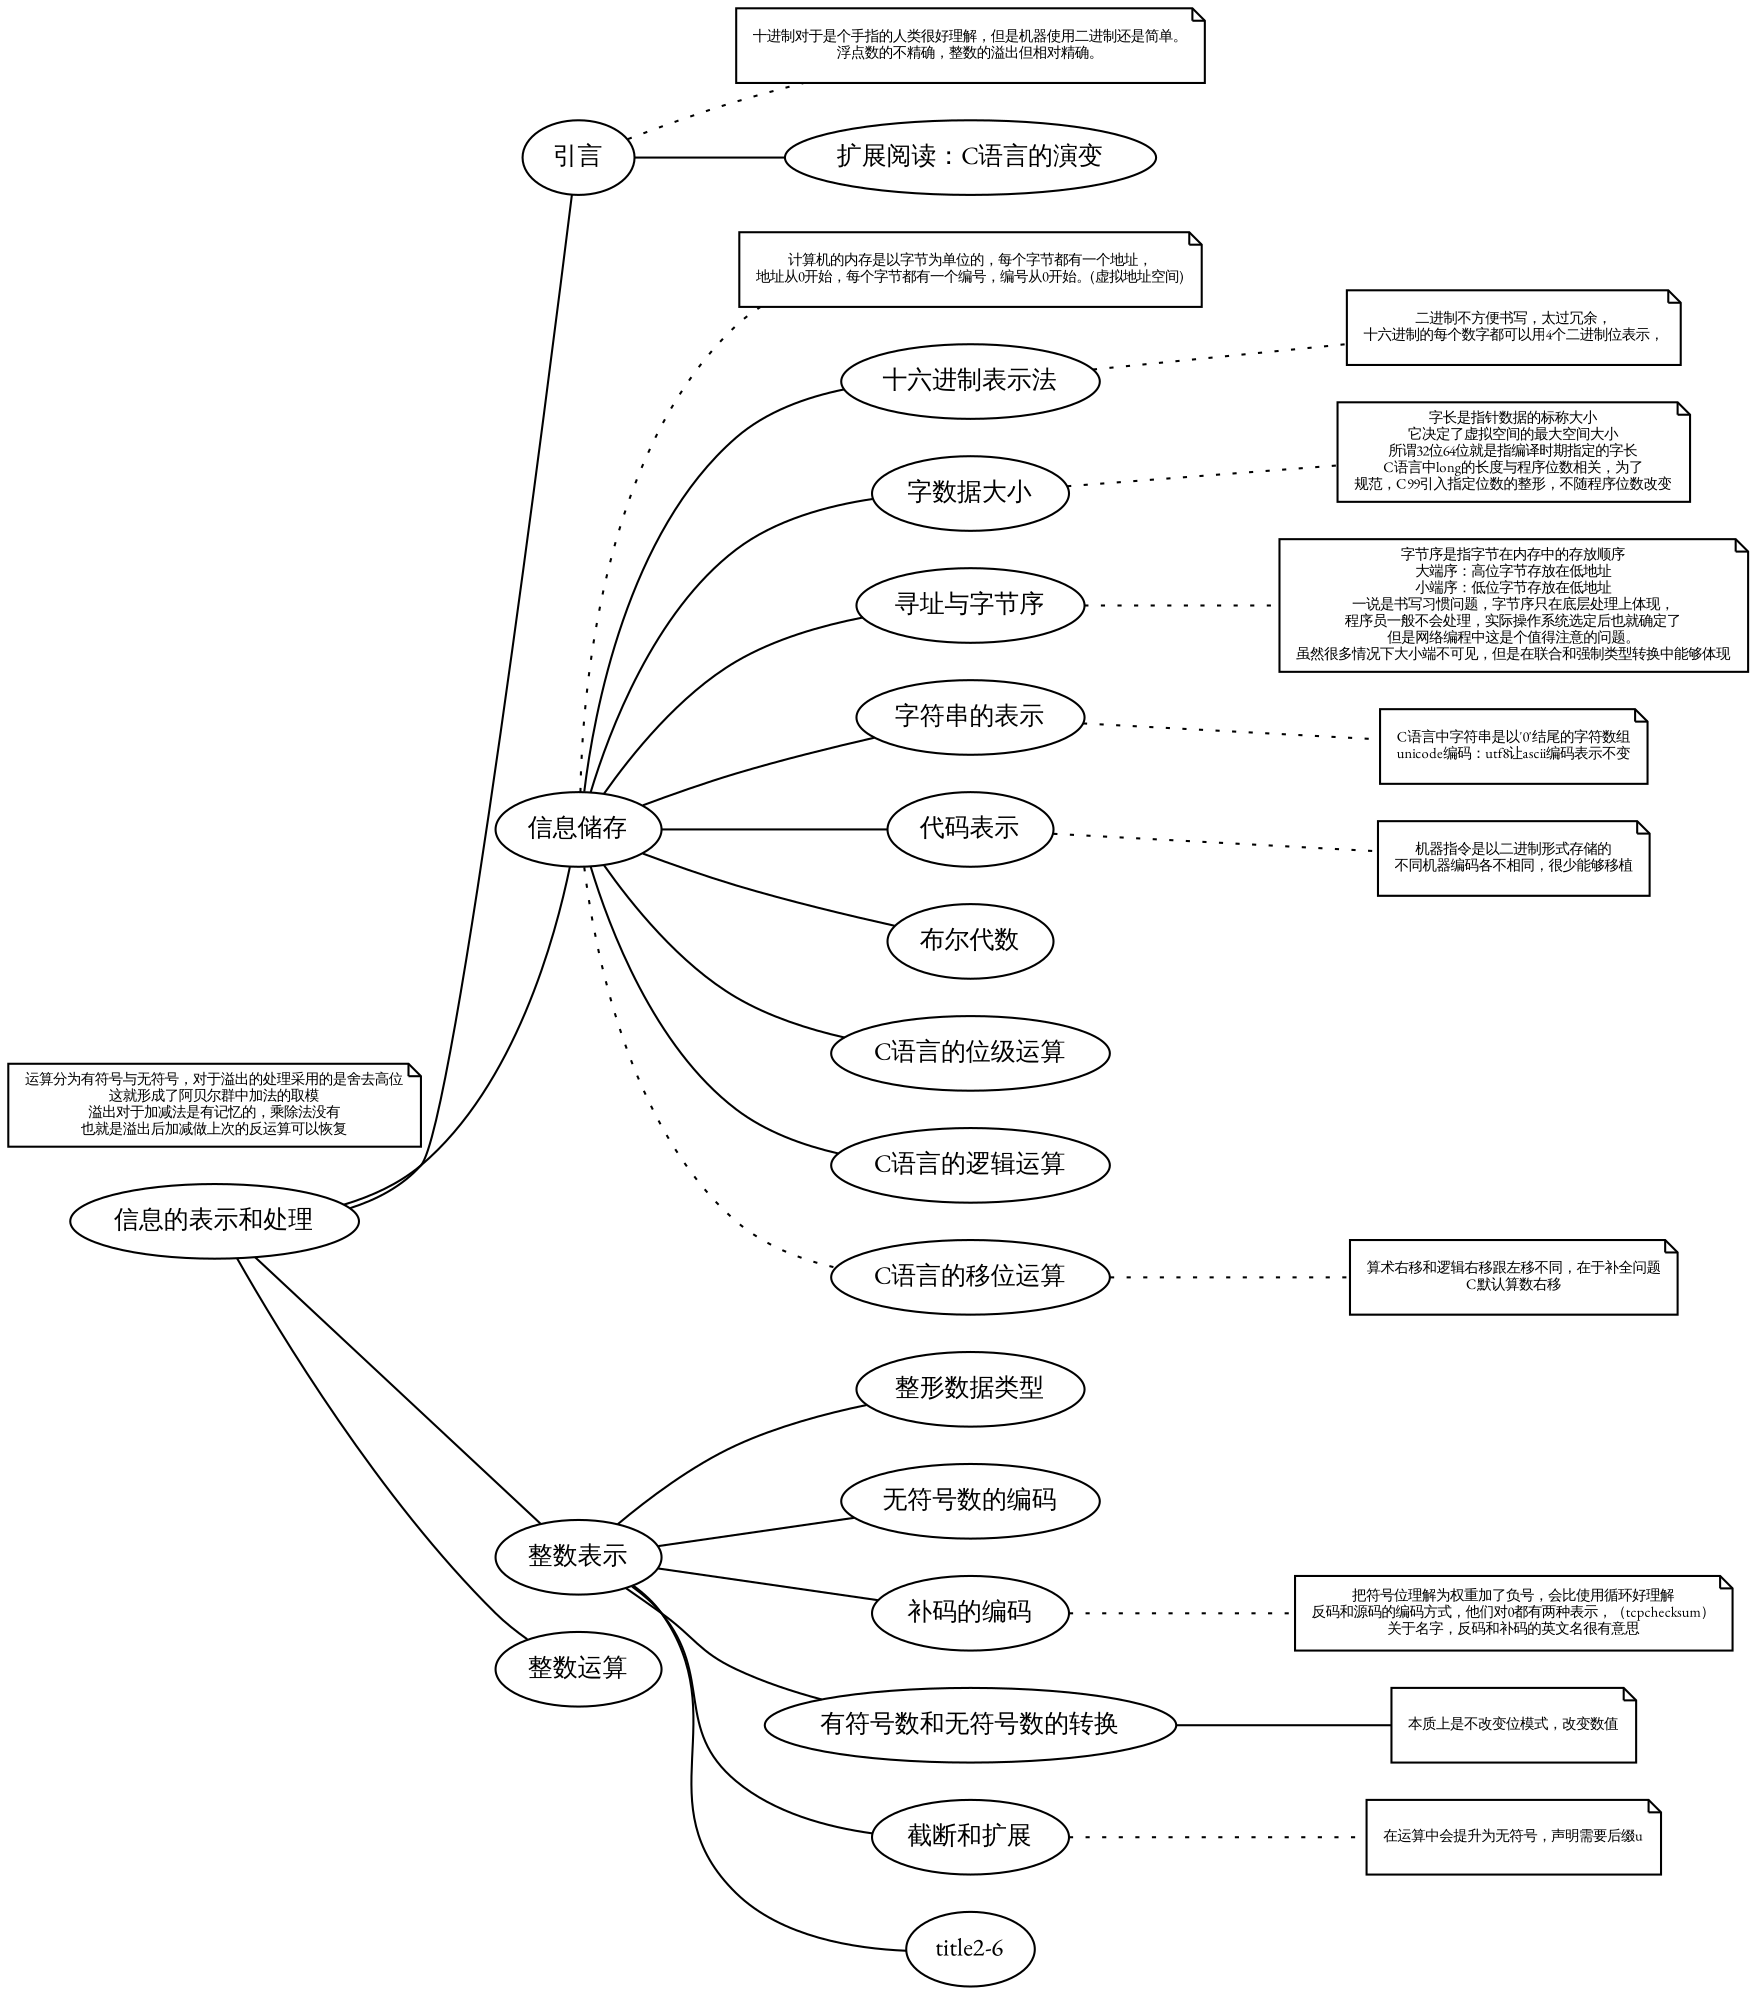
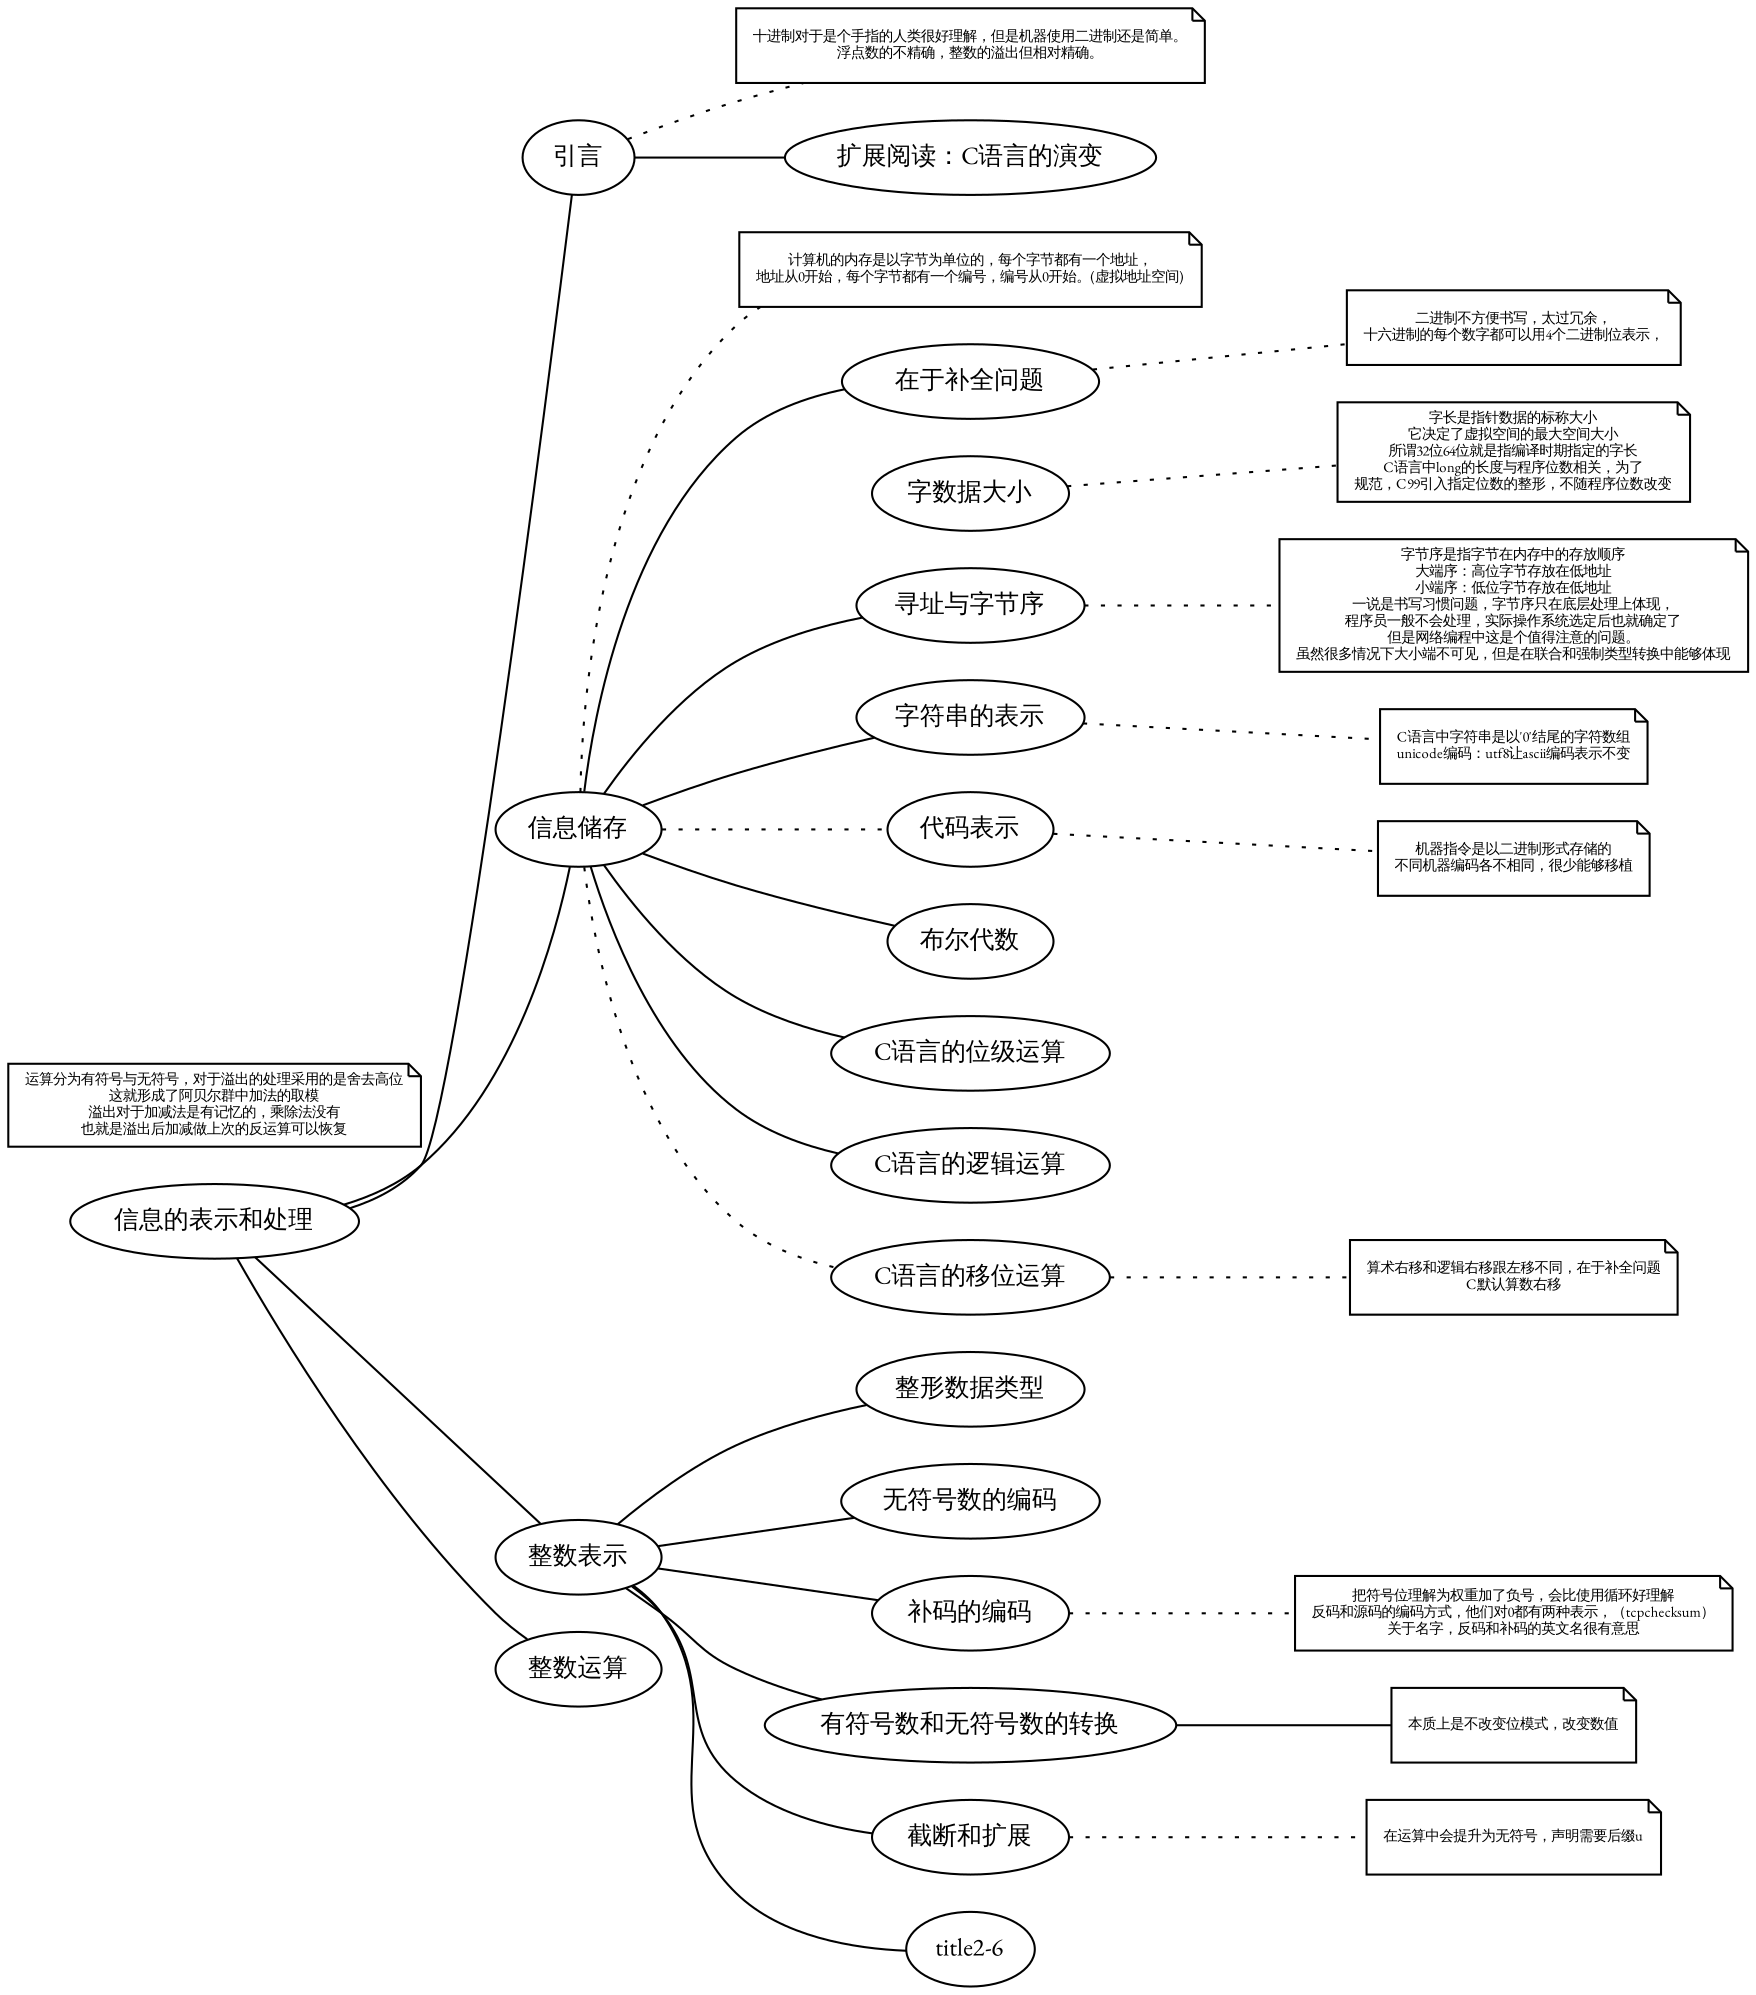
node "十六进制表示法": label "十六进制表示法" -> "在于补全问题"
edge "字数据大小" -- "信息储存": removed
edge "信息储存" -- "代码表示": style solid -> dotted
